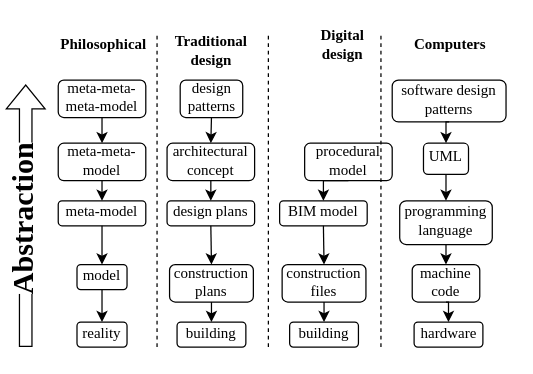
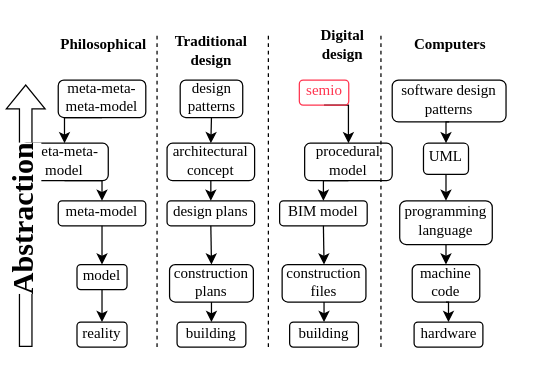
node "semio": added
edge "semio" -> "procedural model": added
node "meta-meta-model": moved (102, 162) -> (64, 162)
